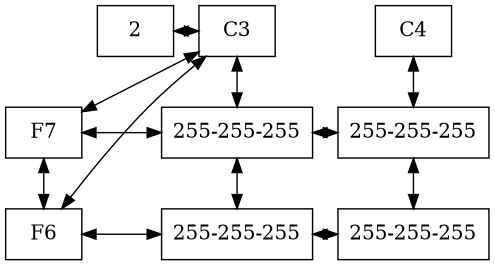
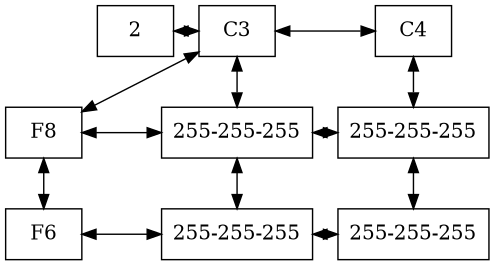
edge "C3" -- "F6": now "C3" -- "C4"
node "F7": label "F7" -> "F8"
